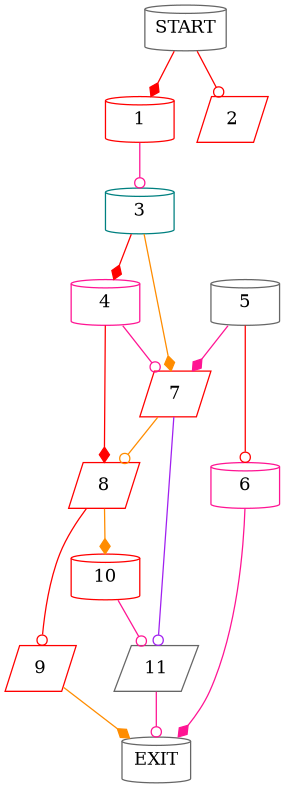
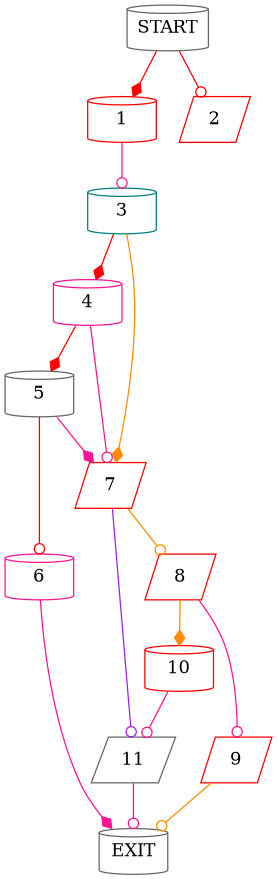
edge "4" -> "8": now "4" -> "5"
edge "8" -> "9": color red -> deeppink
edge "9" -> "EXIT": arrowhead diamond -> odot
